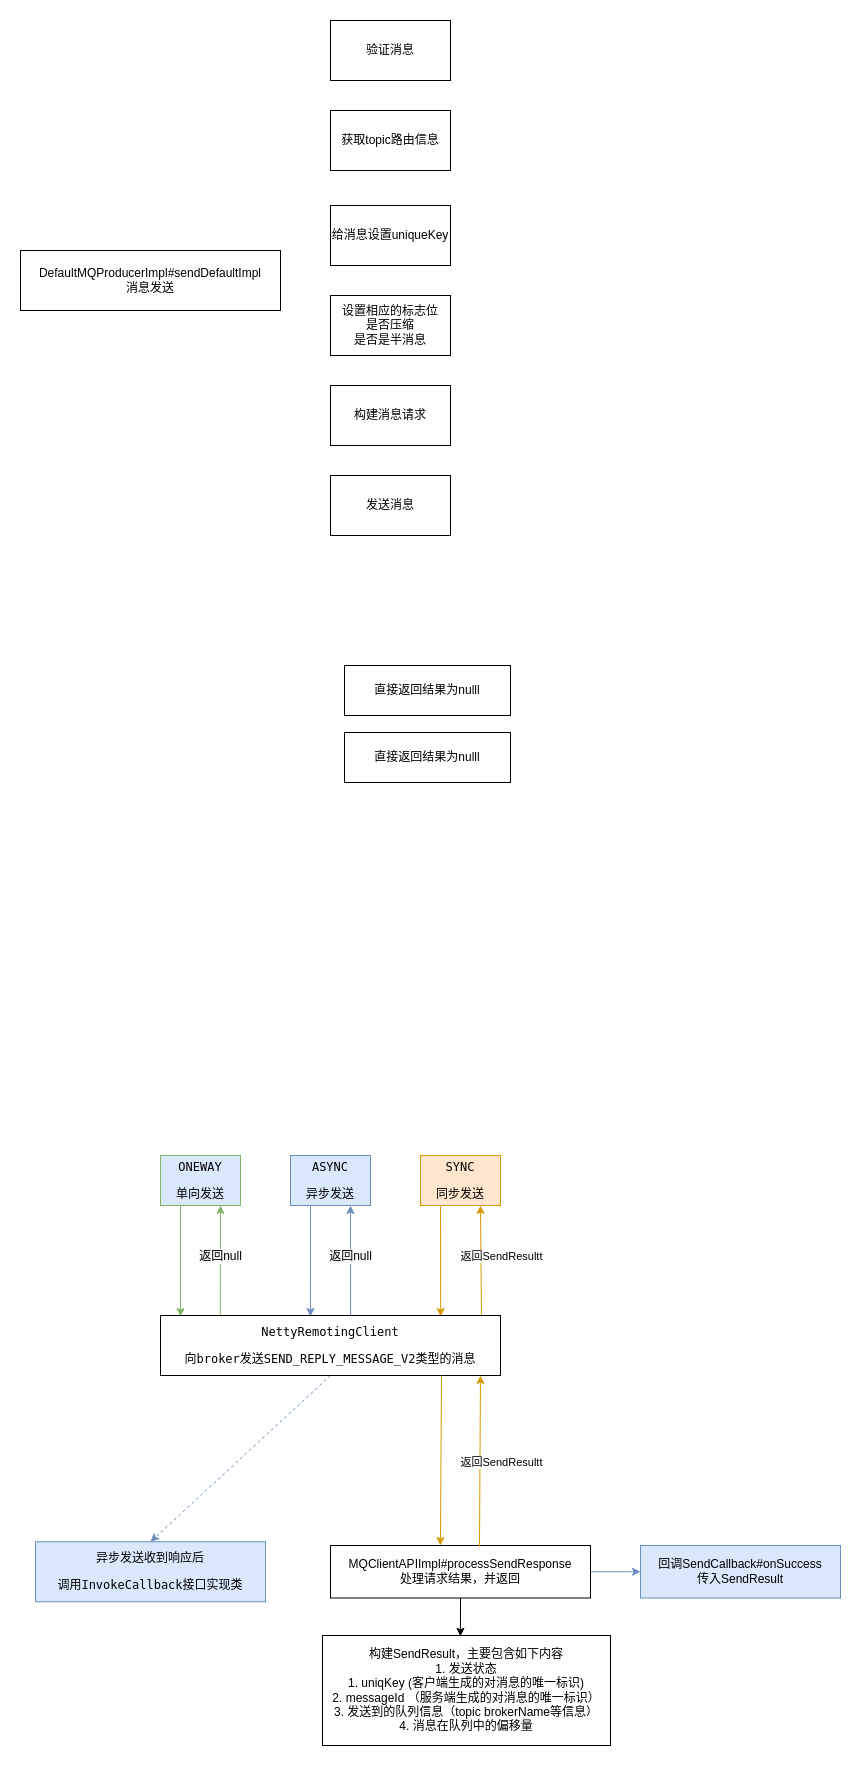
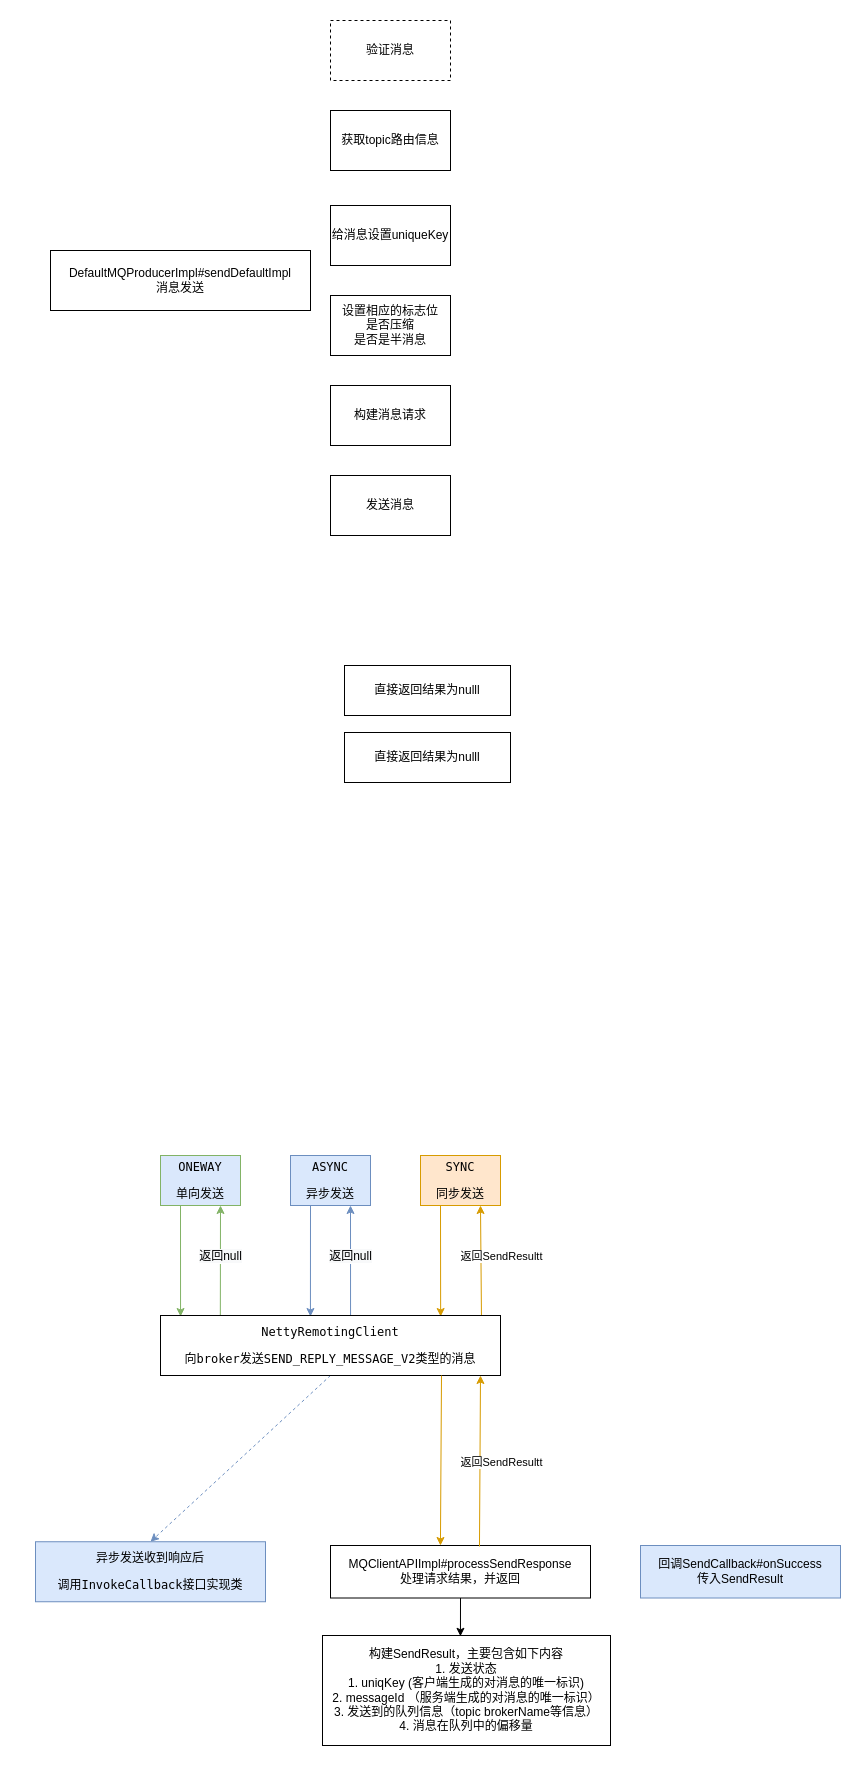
node "验证消息": style solid -> dashed
node "DefaultMQProducerImpl#sendDefaultImpl 消息发送": moved (151, 281) -> (181, 281)
edge "MQClientAPIImpl#processSendResponse 处理请求结果，并返回" -> "回调SendCallback#onSuccess 传入SendResult": removed
